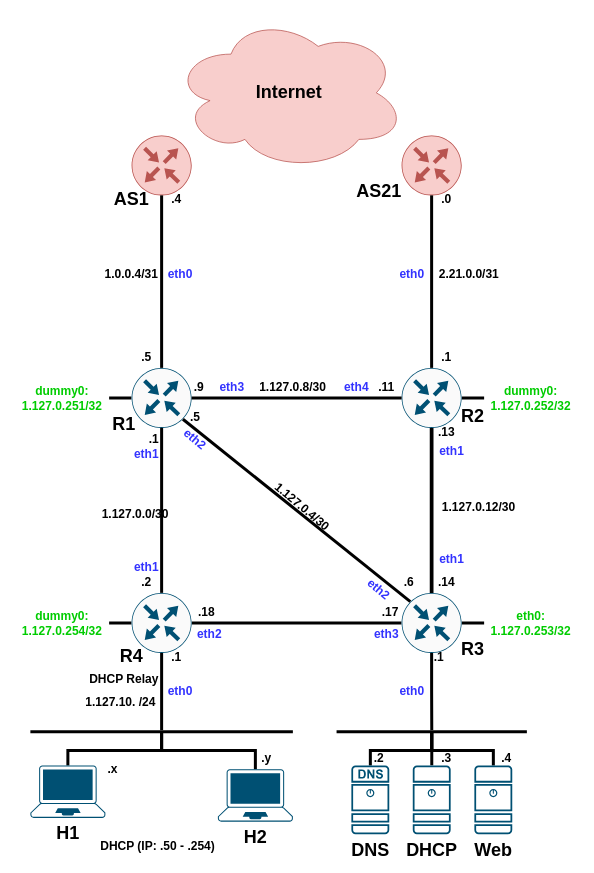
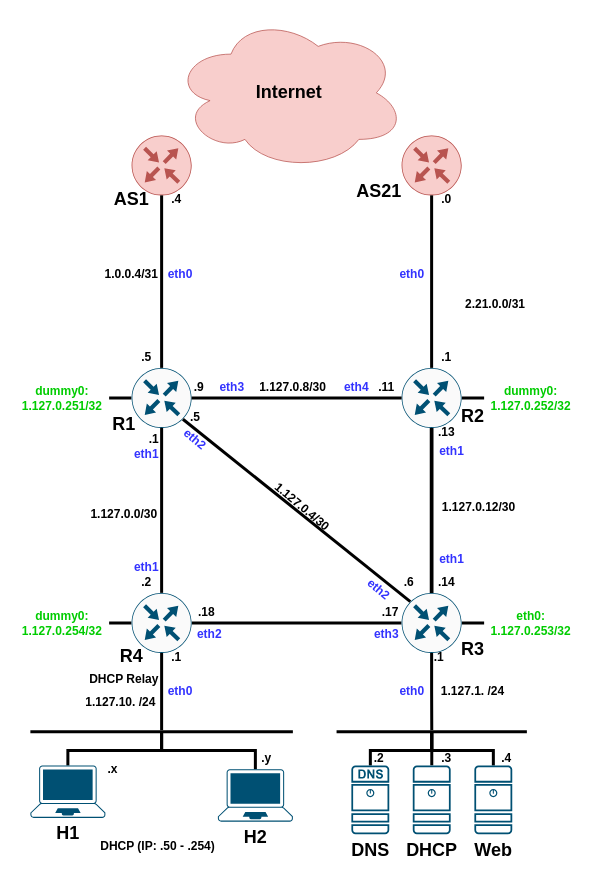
node "2.21.0.0/31": moved (469, 274) -> (495, 304)
node "1.127.0.0/30": moved (135, 514) -> (124, 514)
node "1.127.1. /24": added
